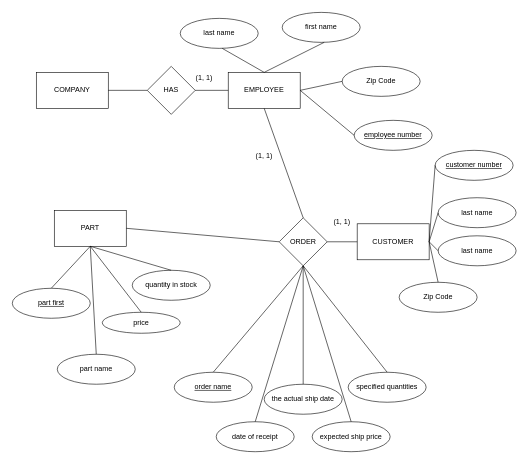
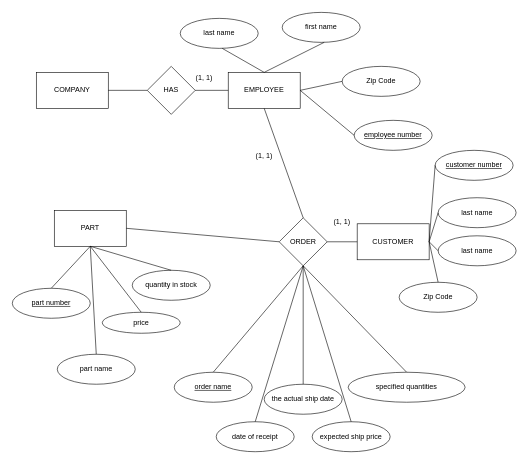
node "part first": label "part first" -> "part number"
node "specified quantities": size 78x30 -> 117x30
